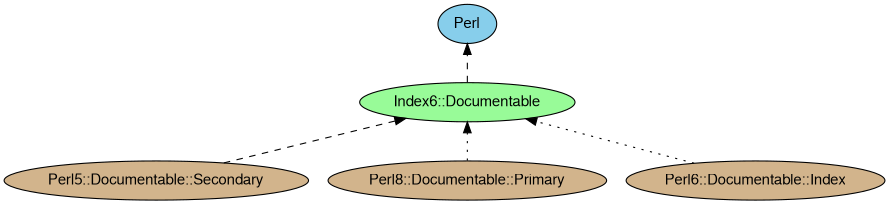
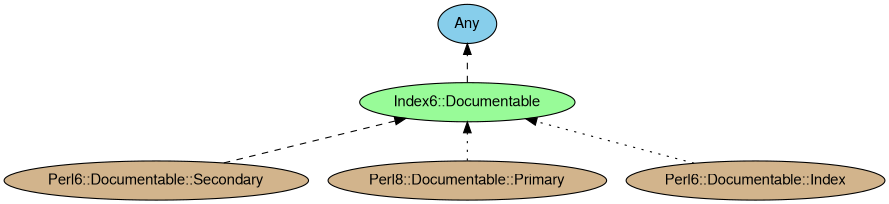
node "Perl": label "Perl" -> "Any"
node "Perl5::Documentable::Secondary": label "Perl5::Documentable::Secondary" -> "Perl6::Documentable::Secondary"
